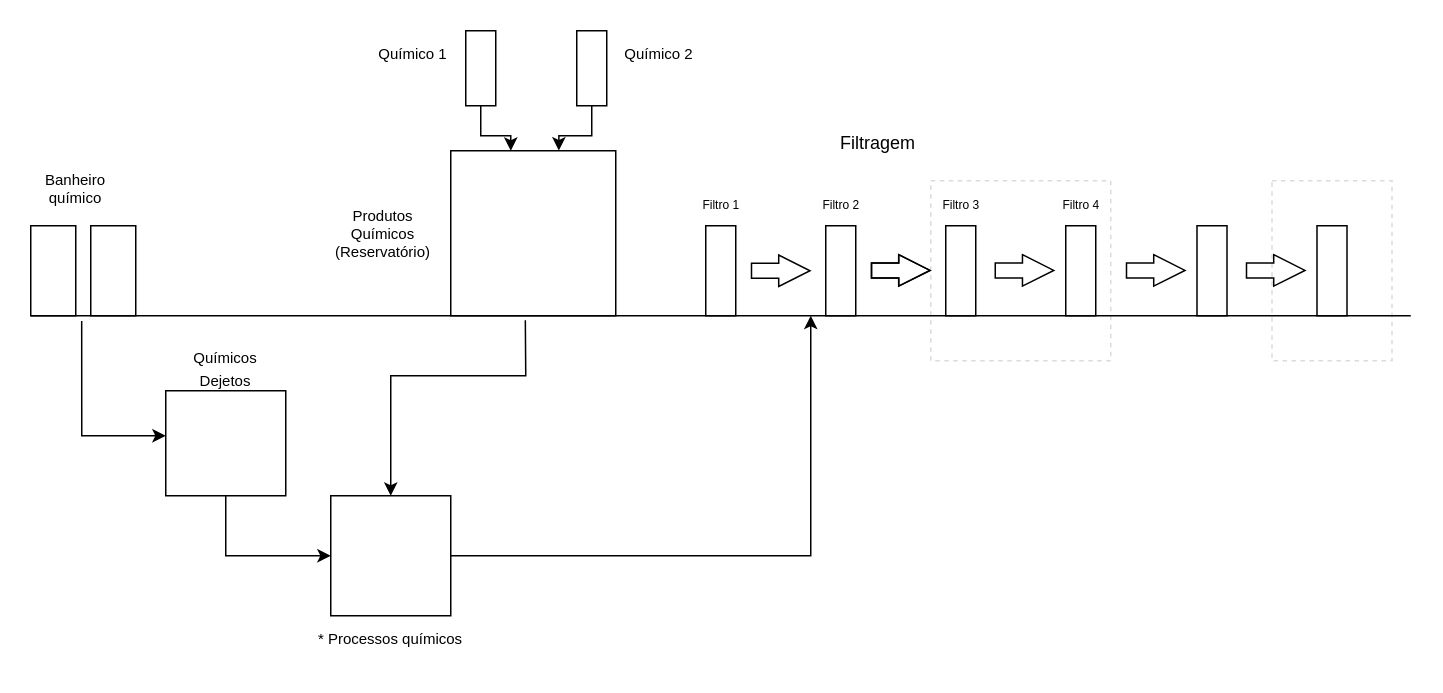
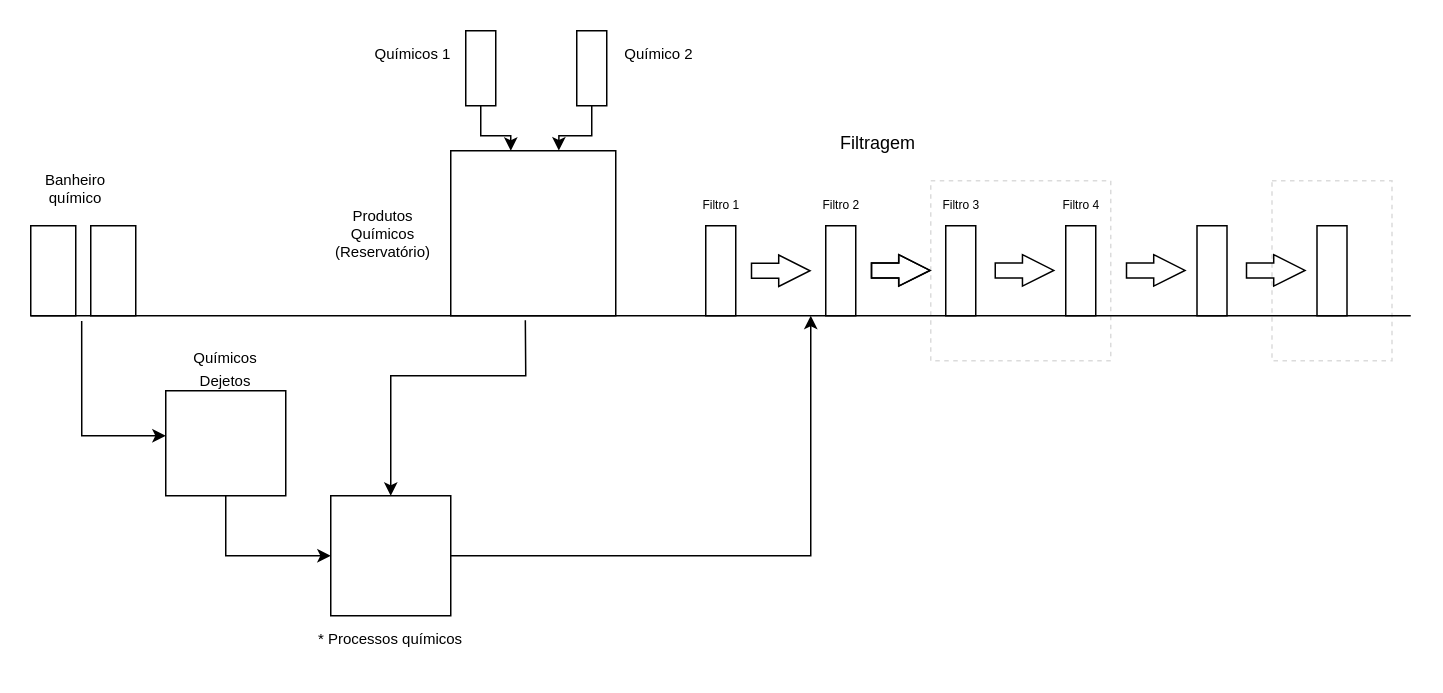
node "Químico 1": label "Químico 1" -> "Químicos 1"
